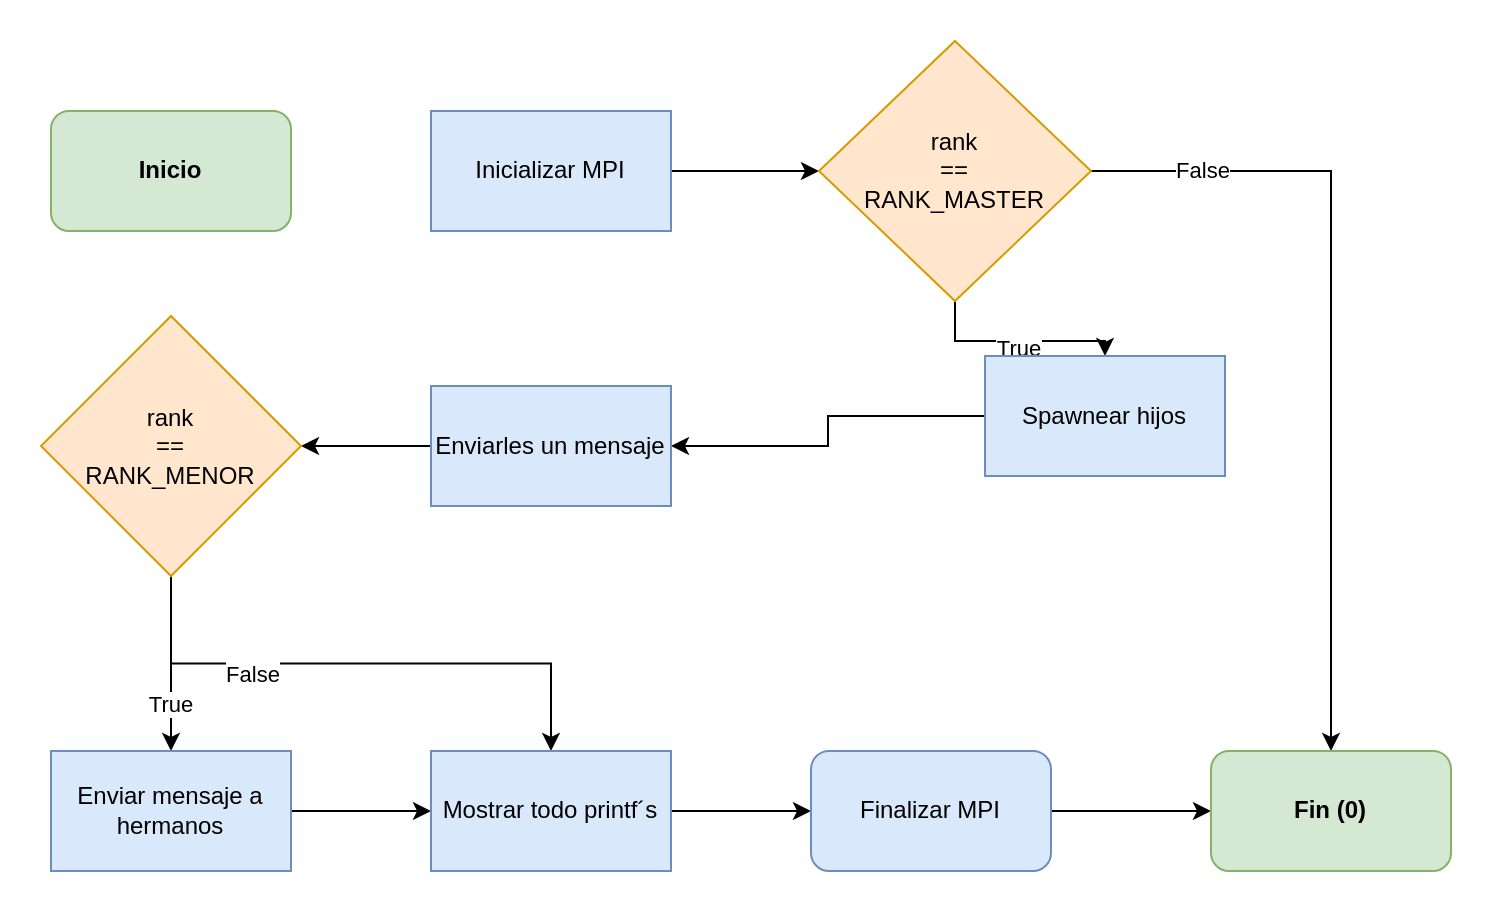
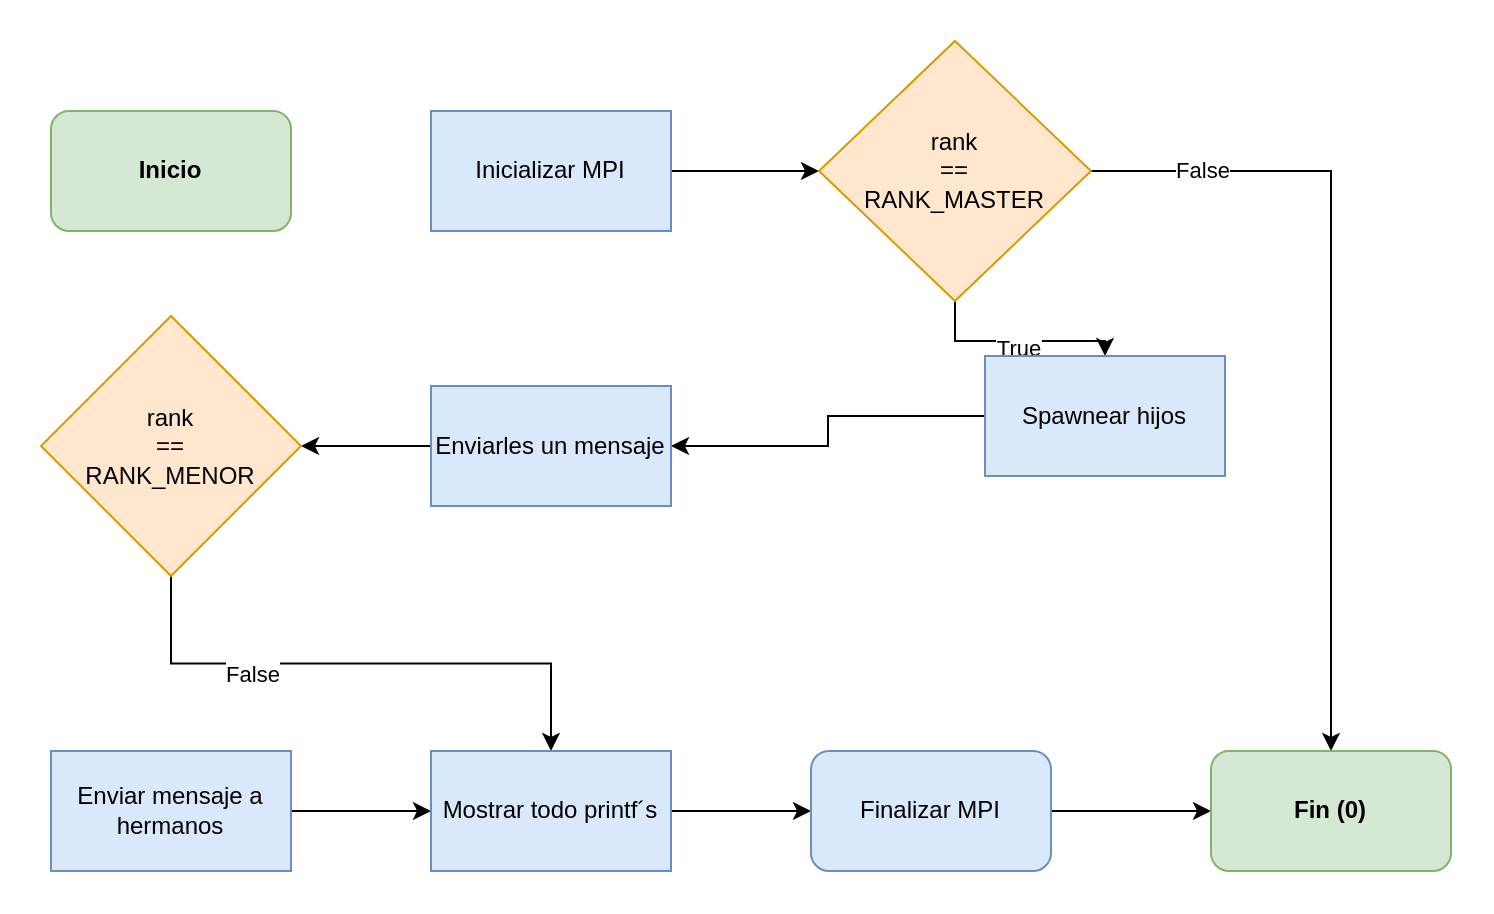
edge "rank == RANK_MENOR" -> "Enviar mensaje a hermanos": removed, label "True"
